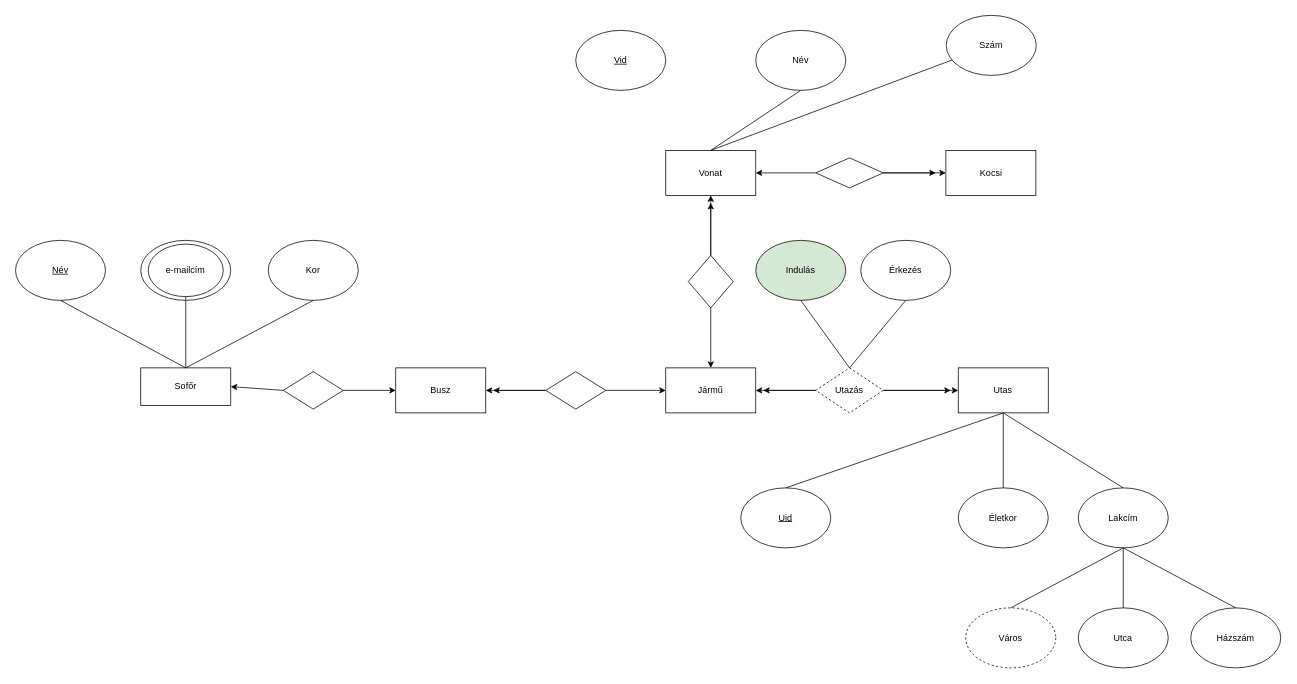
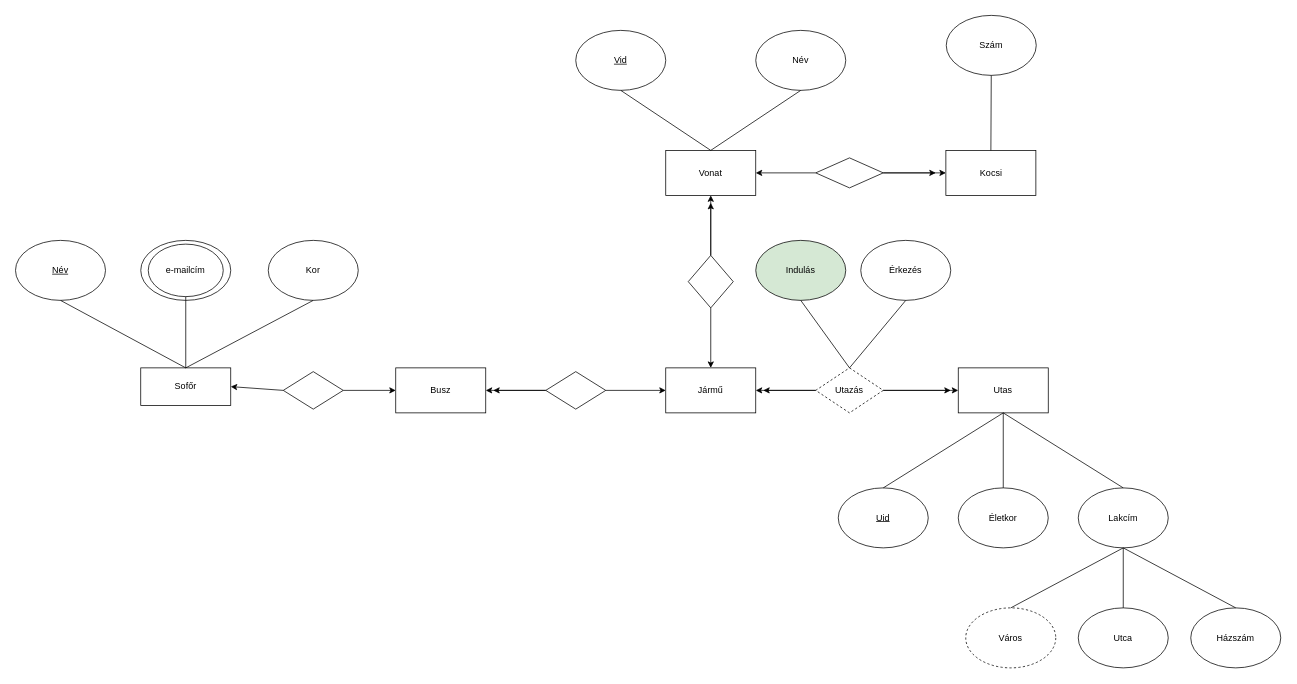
edge "Szám" -- "Vonat": now "Vid" -- "Vonat"
edge "Szám" -- "Kocsi": added
node "Uid": moved (786, 518) -> (883, 518)
